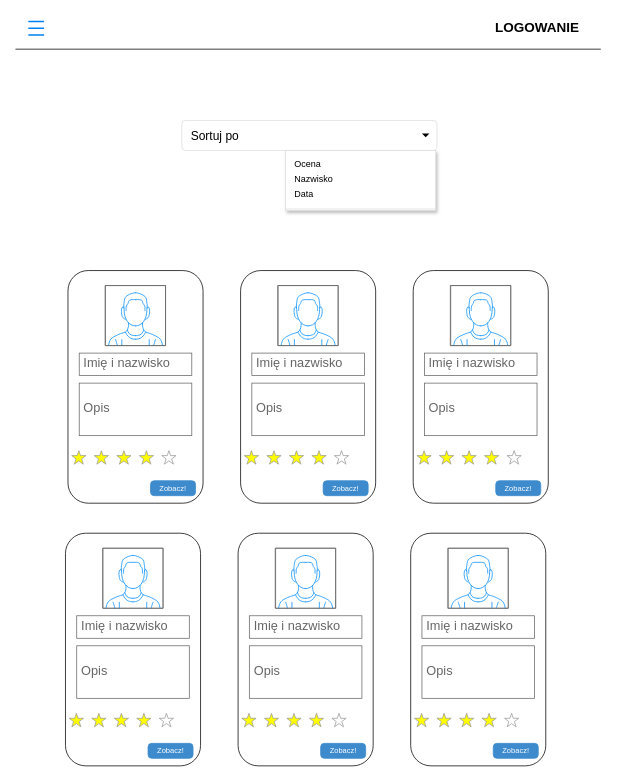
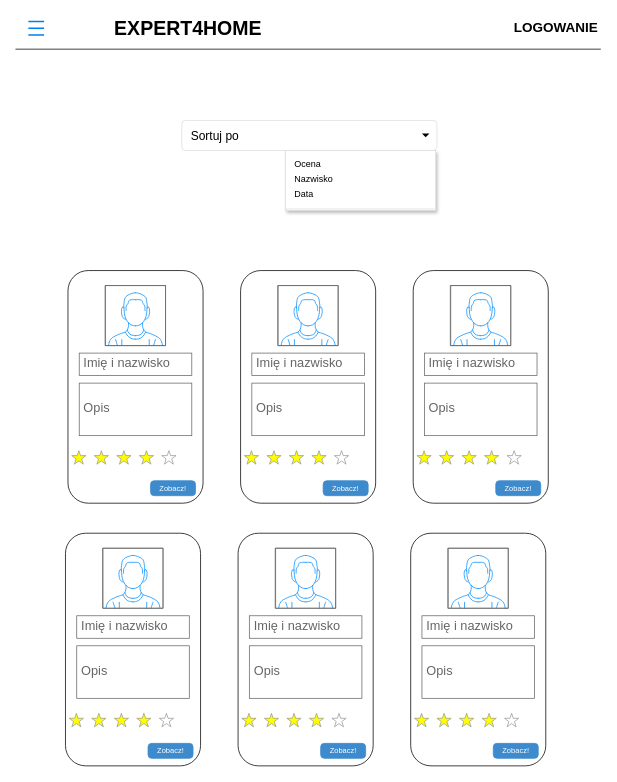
node "EXPERT4HOME": added
node "LOGOWANIE": moved (537, 28) -> (555, 28)
